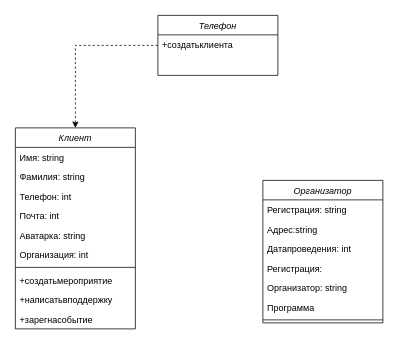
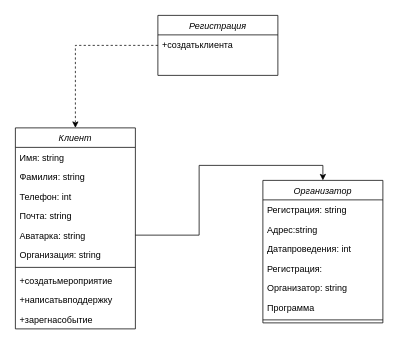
node "Телефон": label "Телефон" -> "Регистрация"
edge "Аватарка: string" -> "Организатор": added
node "Почта: int": label "Почта: int" -> "Почта: string"
node "Организация: int": label "Организация: int" -> "Организация: string"
